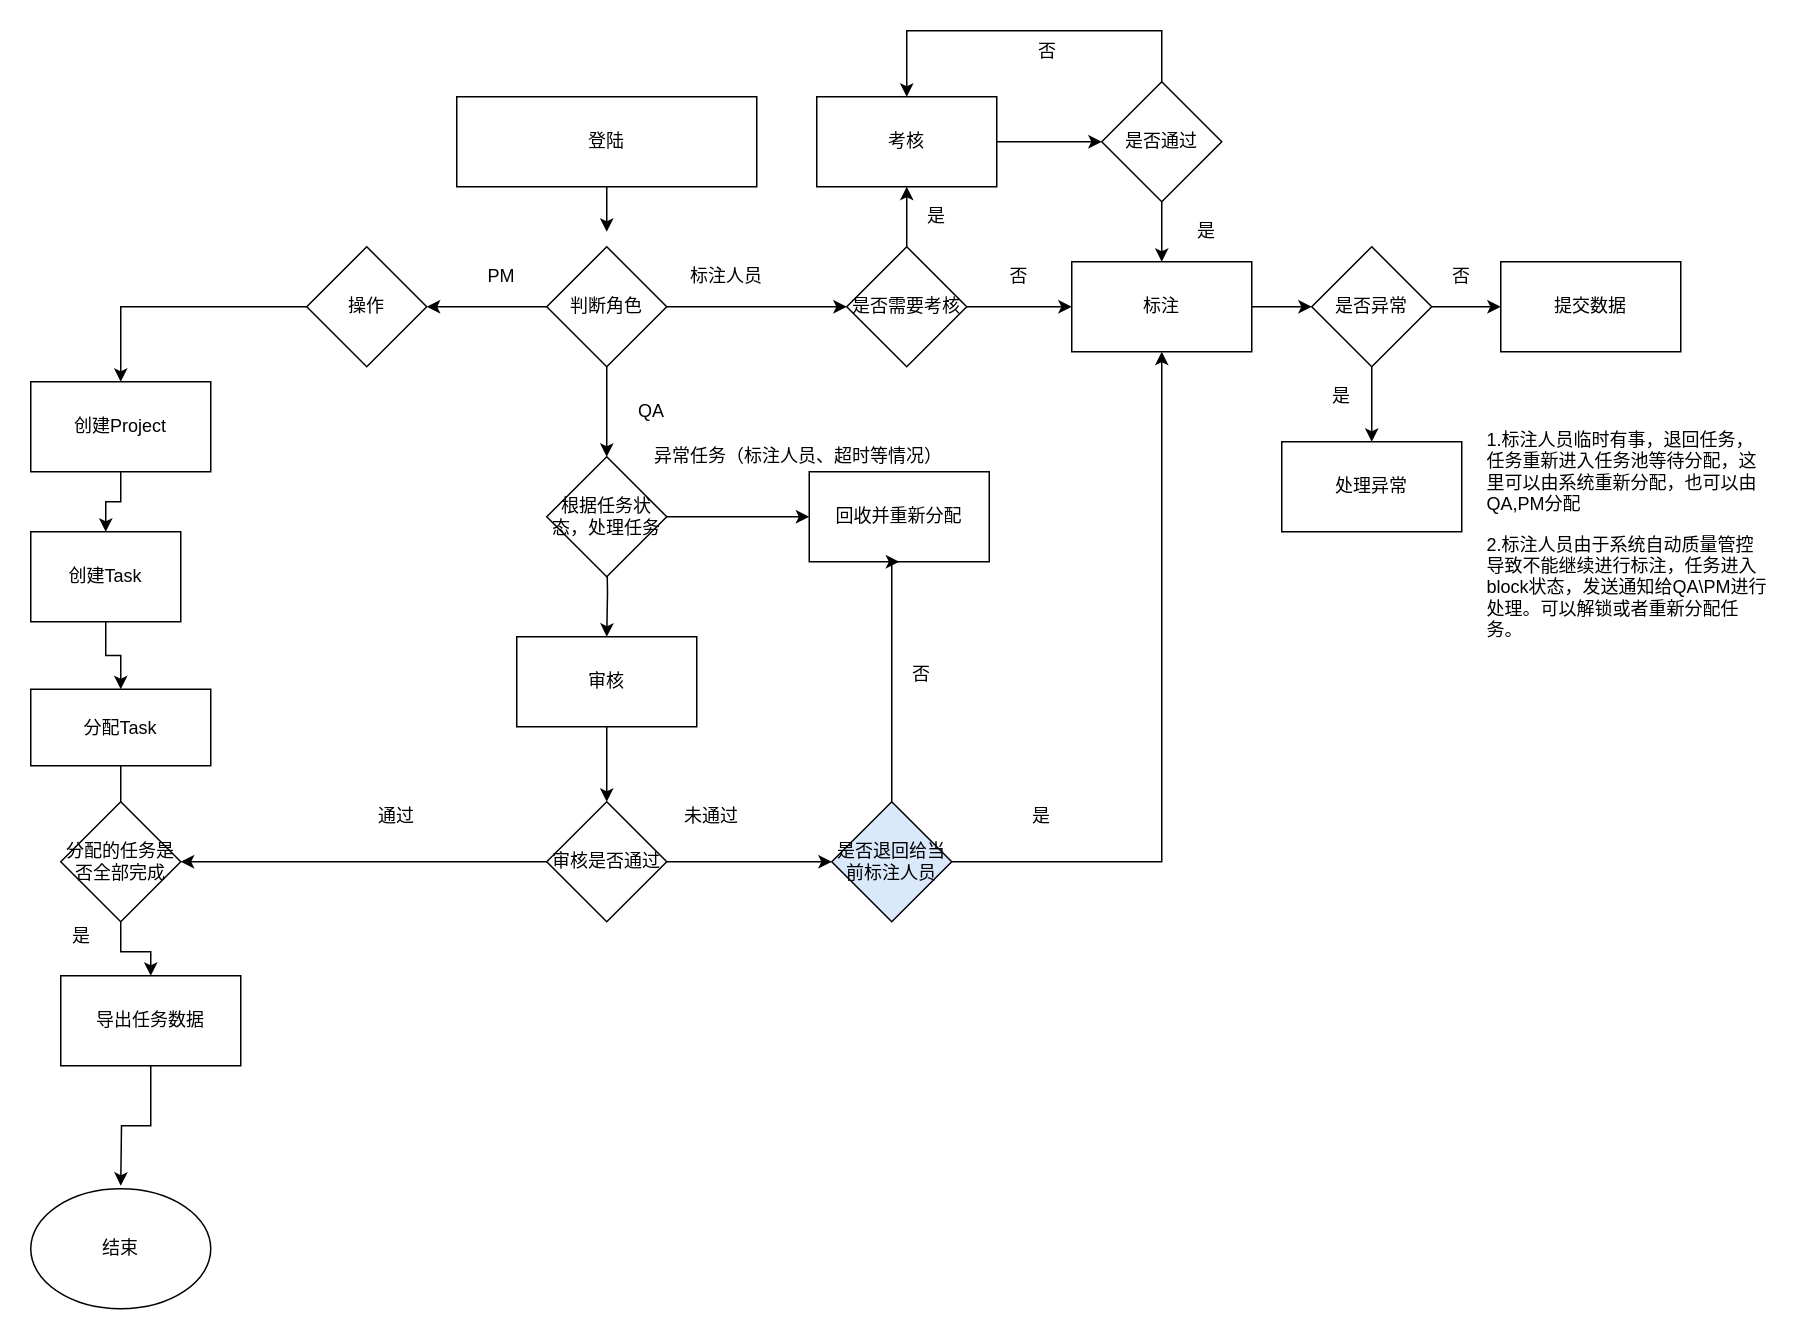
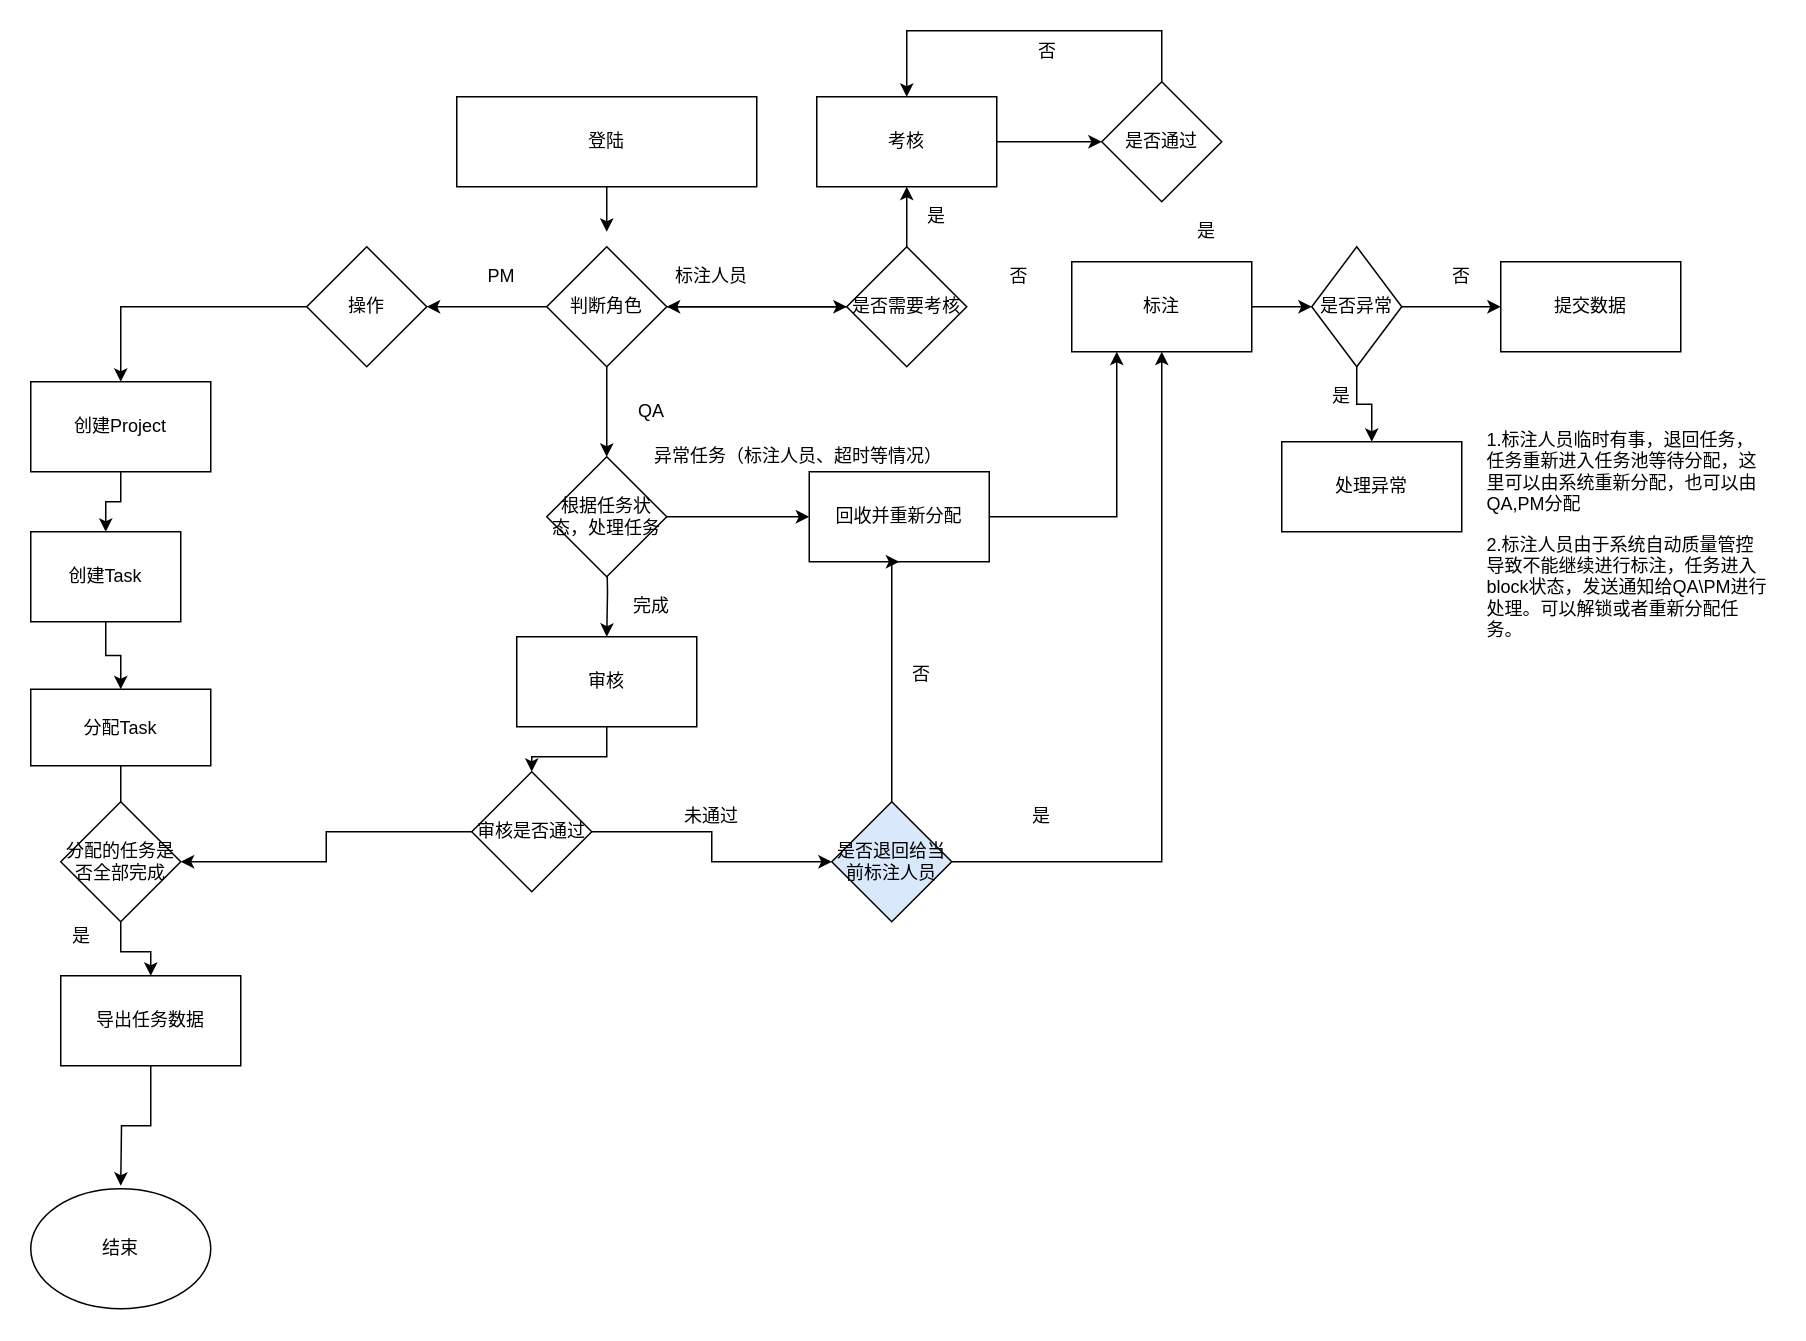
edge "是否通过" -> "标注": removed
node "标注人员": moved (727, 277) -> (712, 277)
edge "是否需要考核" -> "标注": now "是否需要考核" -> "判断角色"
node "是否异常": size 120x120 -> 90x120
edge "回收并重新分配" -> "标注": added
node "完成": added
node "通过": removed
node "审核是否通过": moved (607, 862) -> (532, 832)
